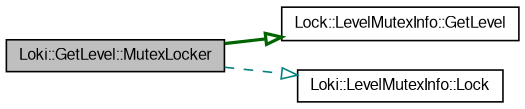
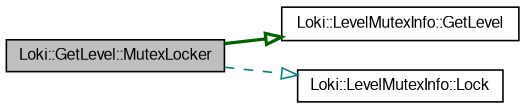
node "Lock::LevelMutexInfo::GetLevel": label "Lock::LevelMutexInfo::GetLevel" -> "Loki::LevelMutexInfo::GetLevel"
